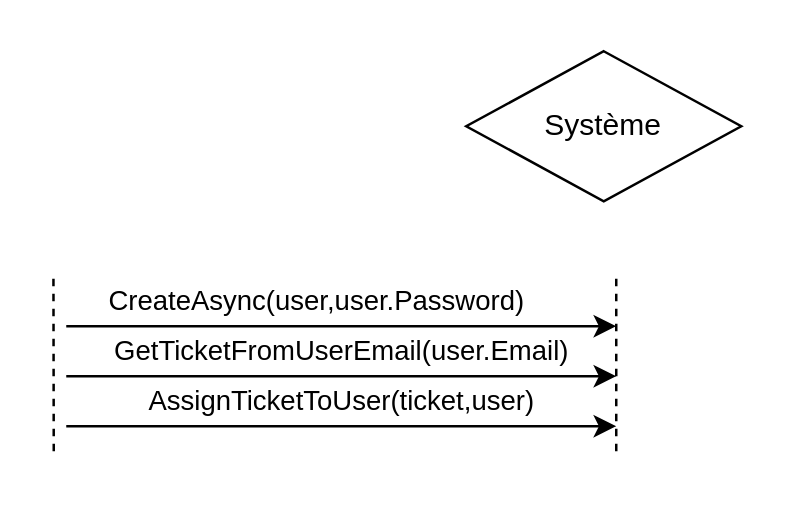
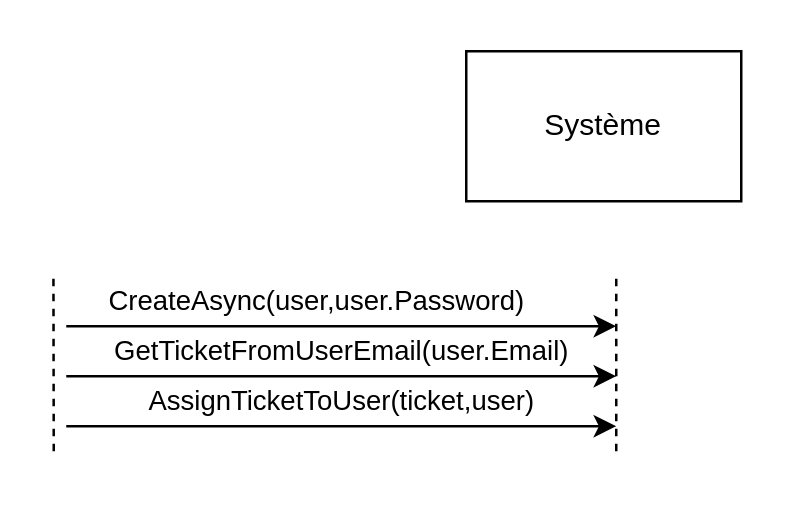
node "Système": shape diamond -> rectangle
